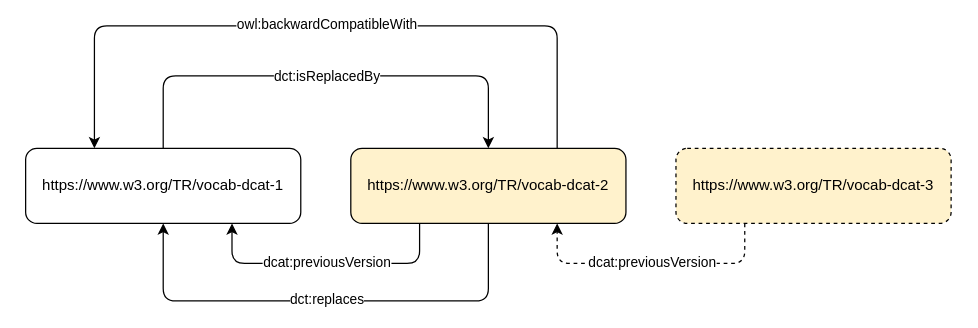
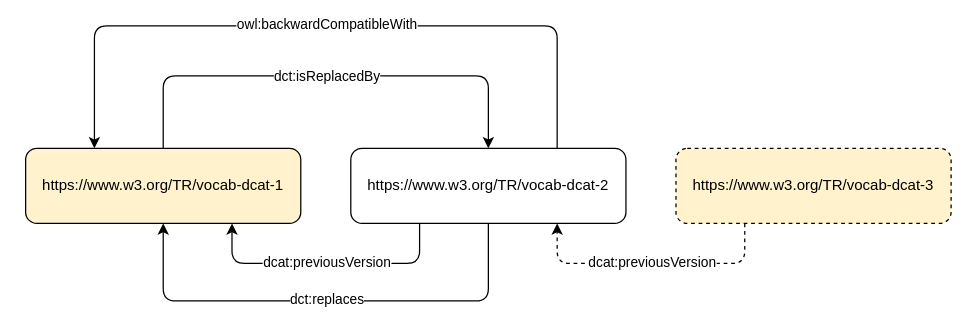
node "https://www.w3.org/TR/vocab-dcat-1": fillcolor #ffffff -> #fff2cc
node "https://www.w3.org/TR/vocab-dcat-2": fillcolor #fff2cc -> #ffffff
